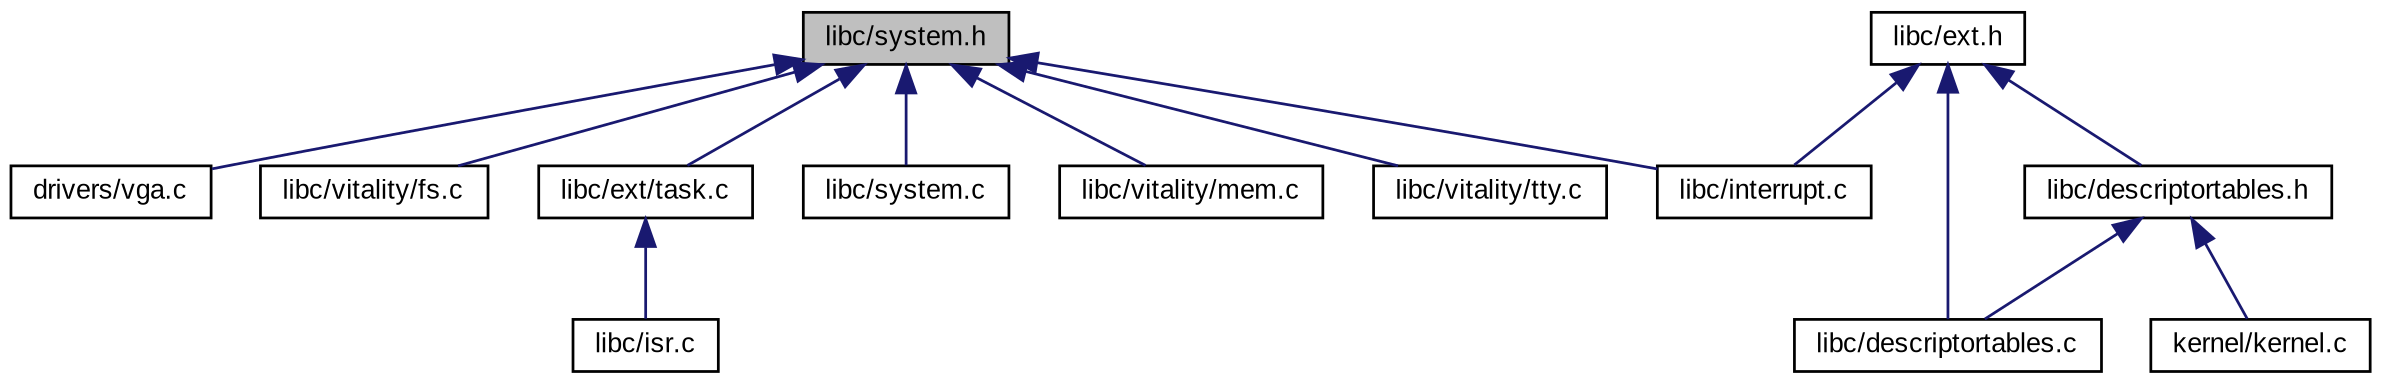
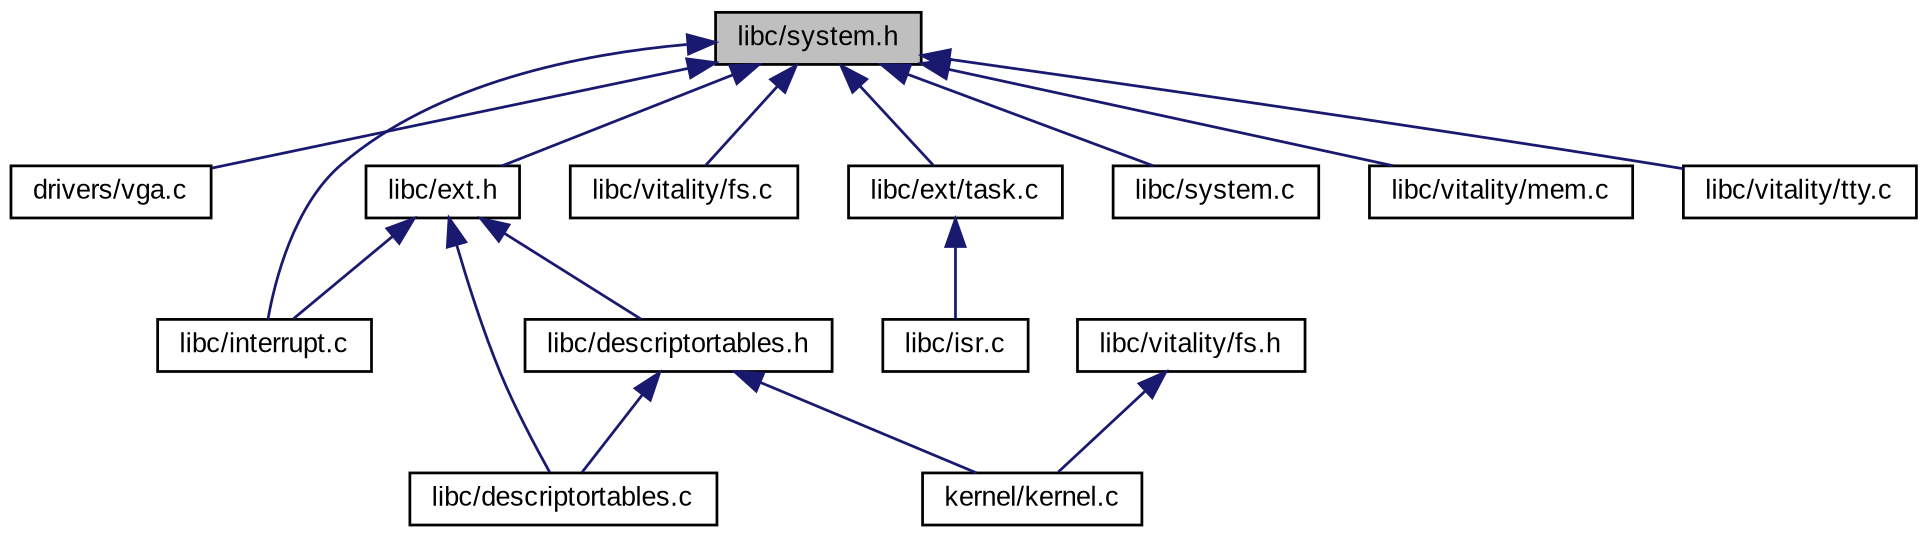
edge "libc/ext.h" -> "libc/system.h": added
node "libc/vitality/fs.h": added
